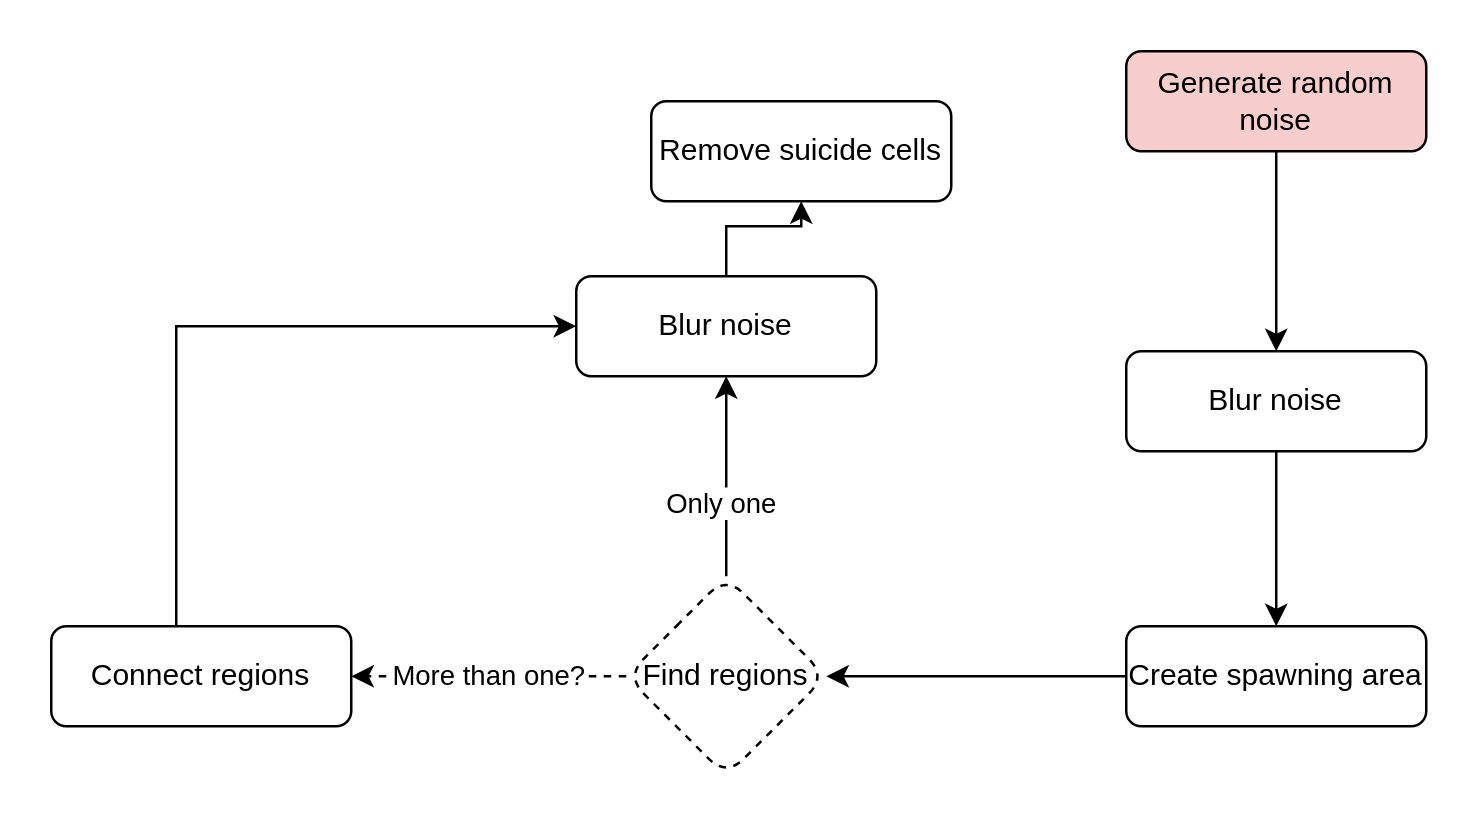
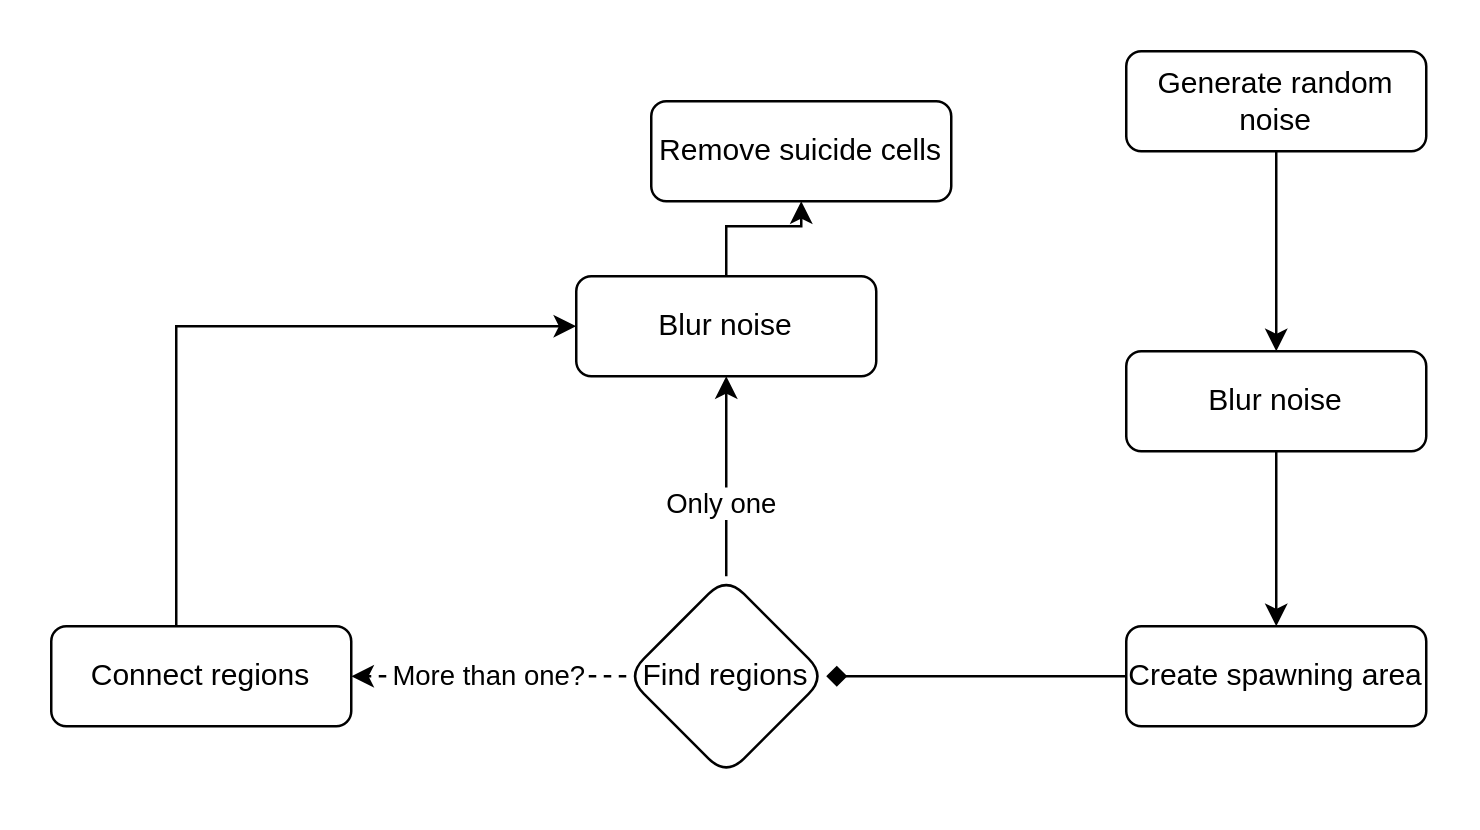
node "Generate random noise": fillcolor #f8cecc -> #ffffff
node "Find regions": style dashed -> solid
edge "Create spawning area" -> "Find regions": arrowhead classic -> diamond
